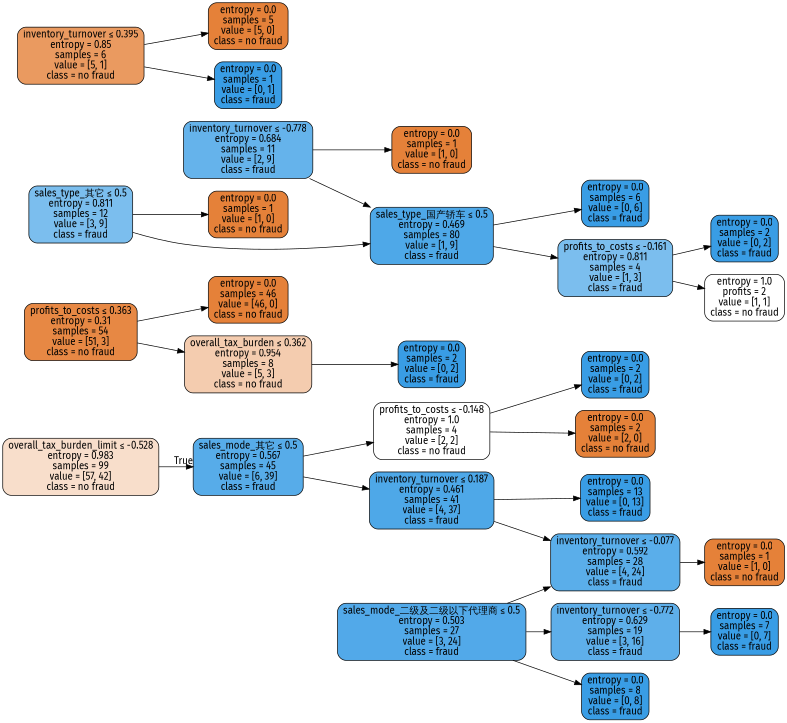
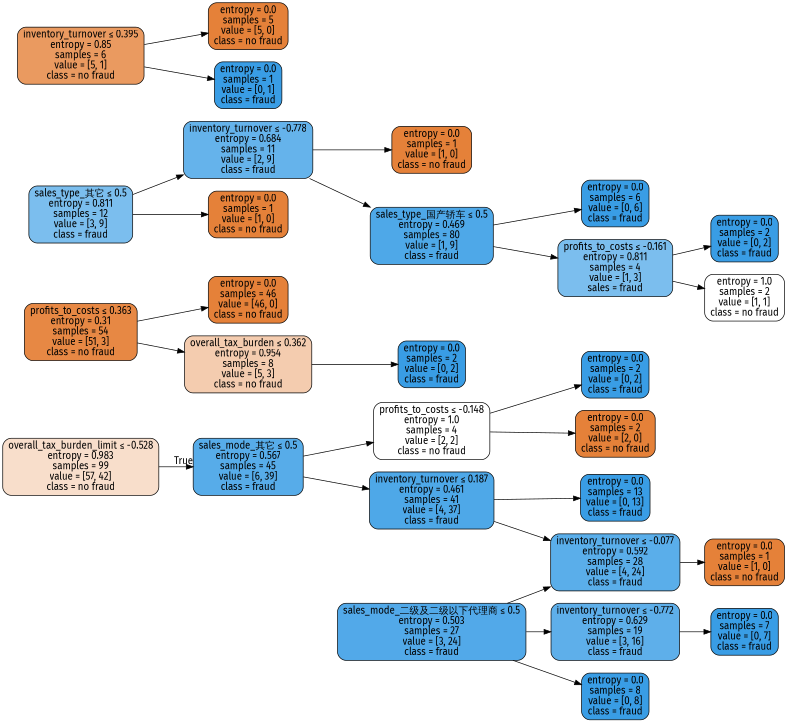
edge "sales_type_其它 ≤ 0.5" -> "sales_type_国产轿车 ≤ 0.5": now "sales_type_其它 ≤ 0.5" -> "inventory_turnover ≤ -0.778"
node "profits_to_costs ≤ -0.161": text "class = fraud" -> "sales = fraud"
node "entropy = 1.0": text "profits = 2" -> "samples = 2"
